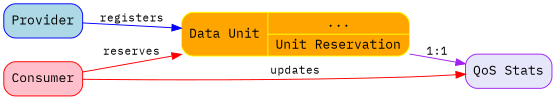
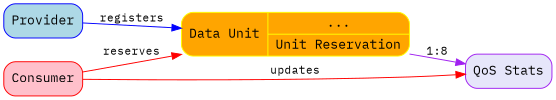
edge "Data Unit" -> "QoS Stats": label "1:1" -> "1:8"
